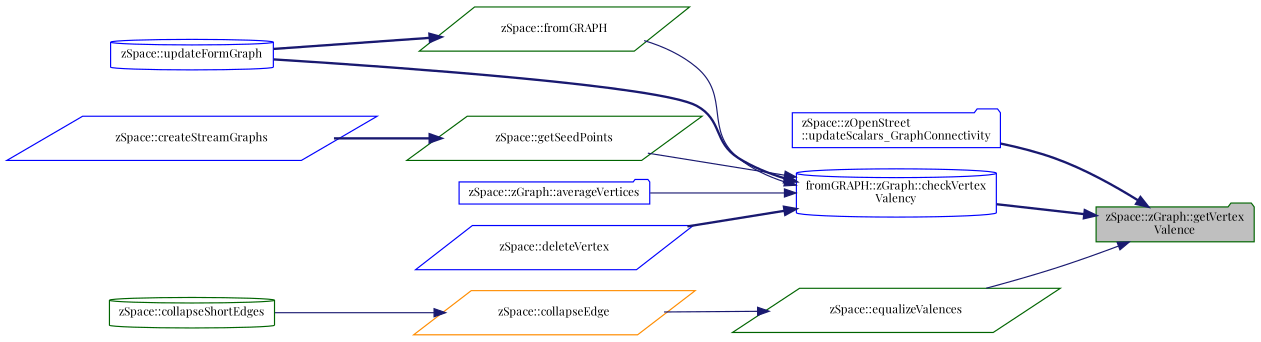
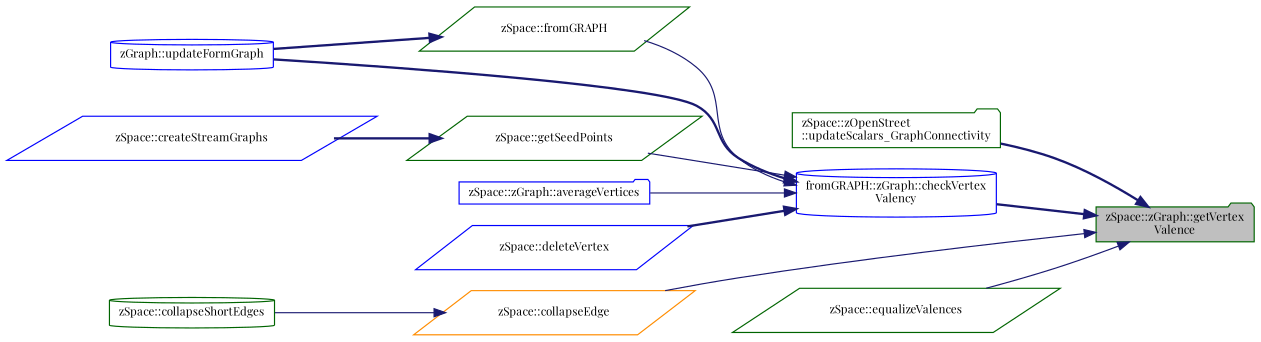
node "zSpace::updateFormGraph": label "zSpace::updateFormGraph" -> "zGraph::updateFormGraph"
node "zSpace::zOpenStreet ::updateScalars_GraphConnectivity": color blue -> darkgreen
edge "zSpace::collapseEdge" -> "zSpace::equalizeValences": now "zSpace::collapseEdge" -> "zSpace::zGraph::getVertex Valence"
